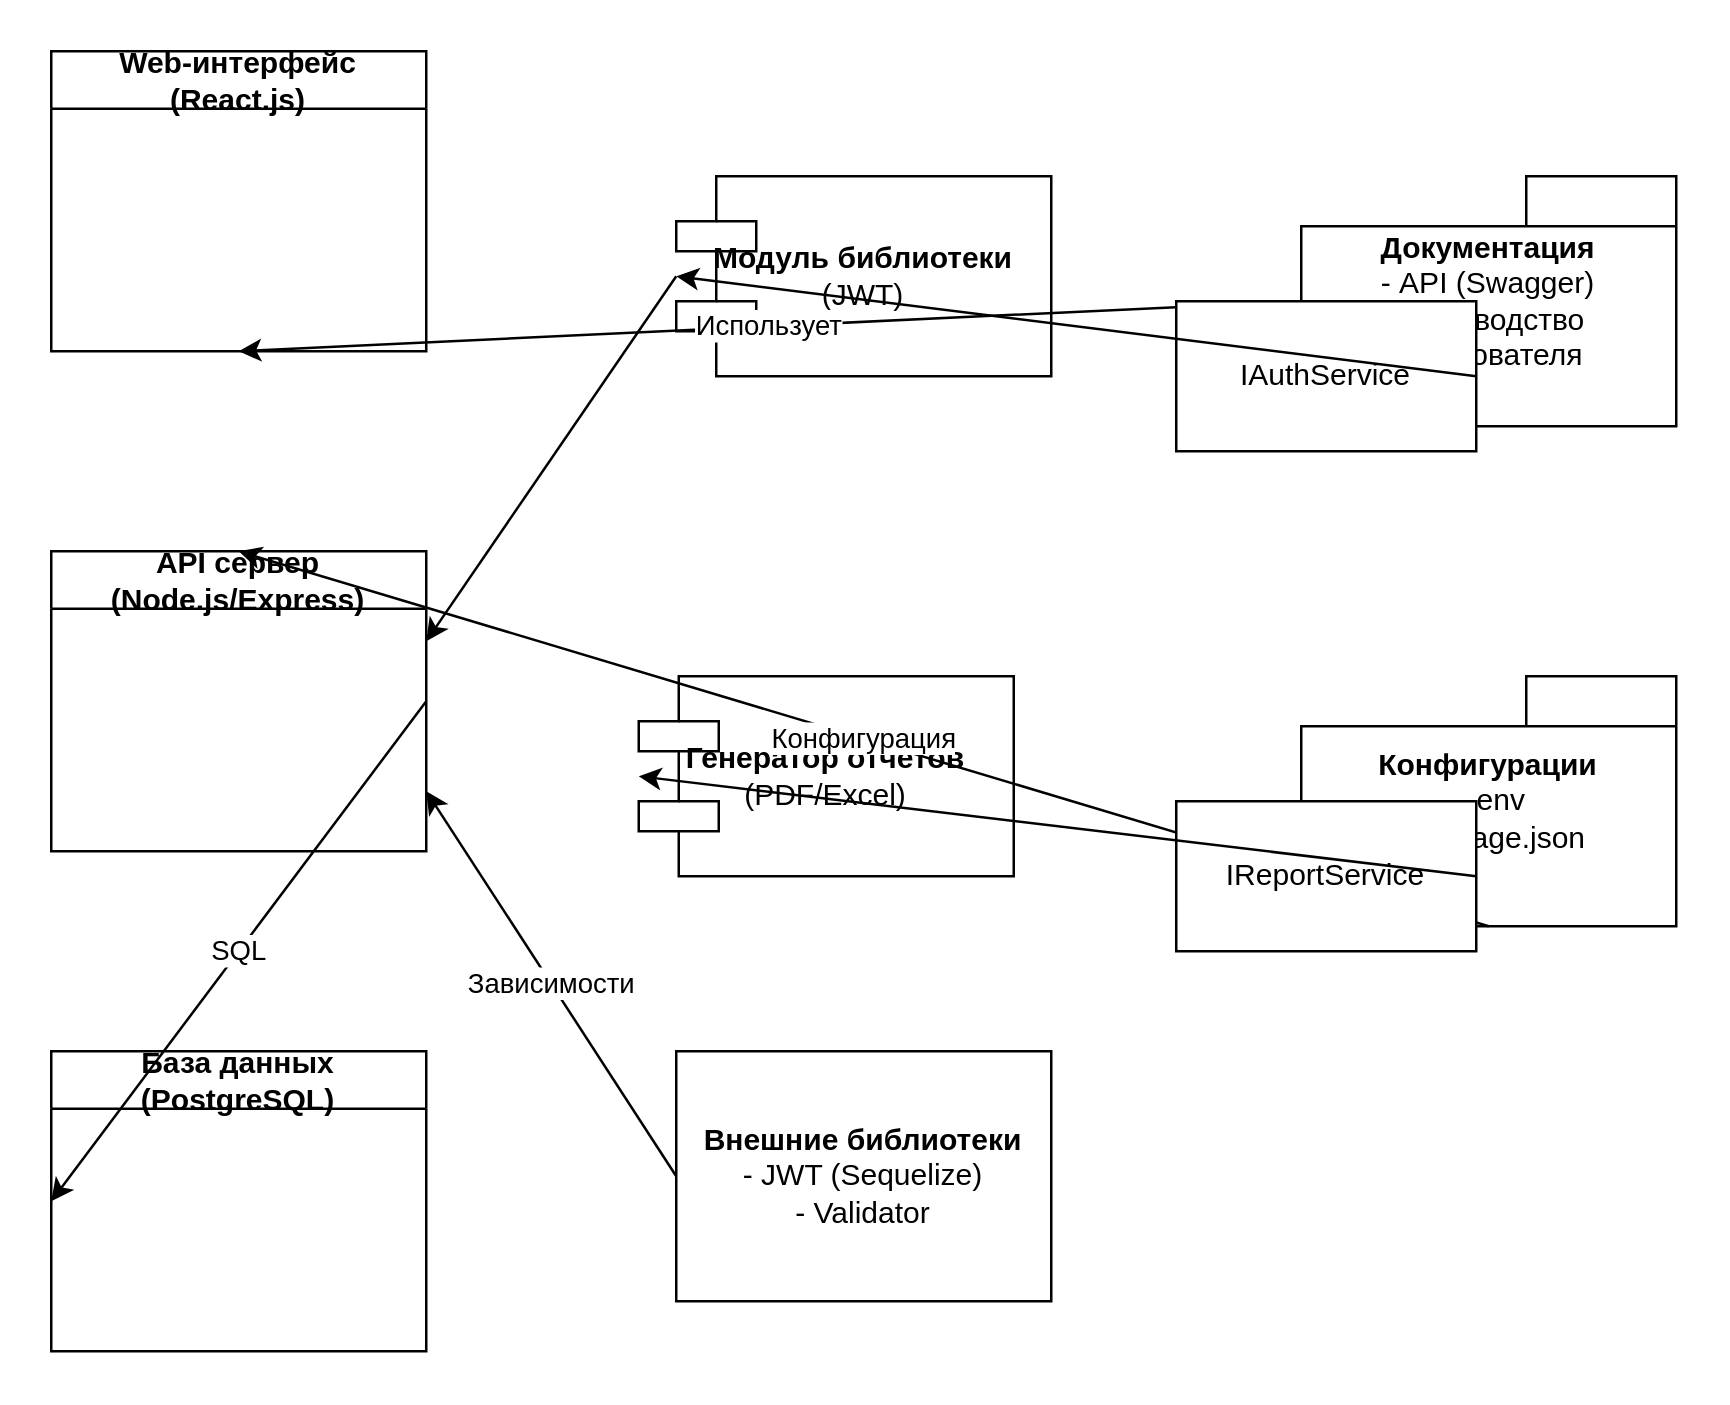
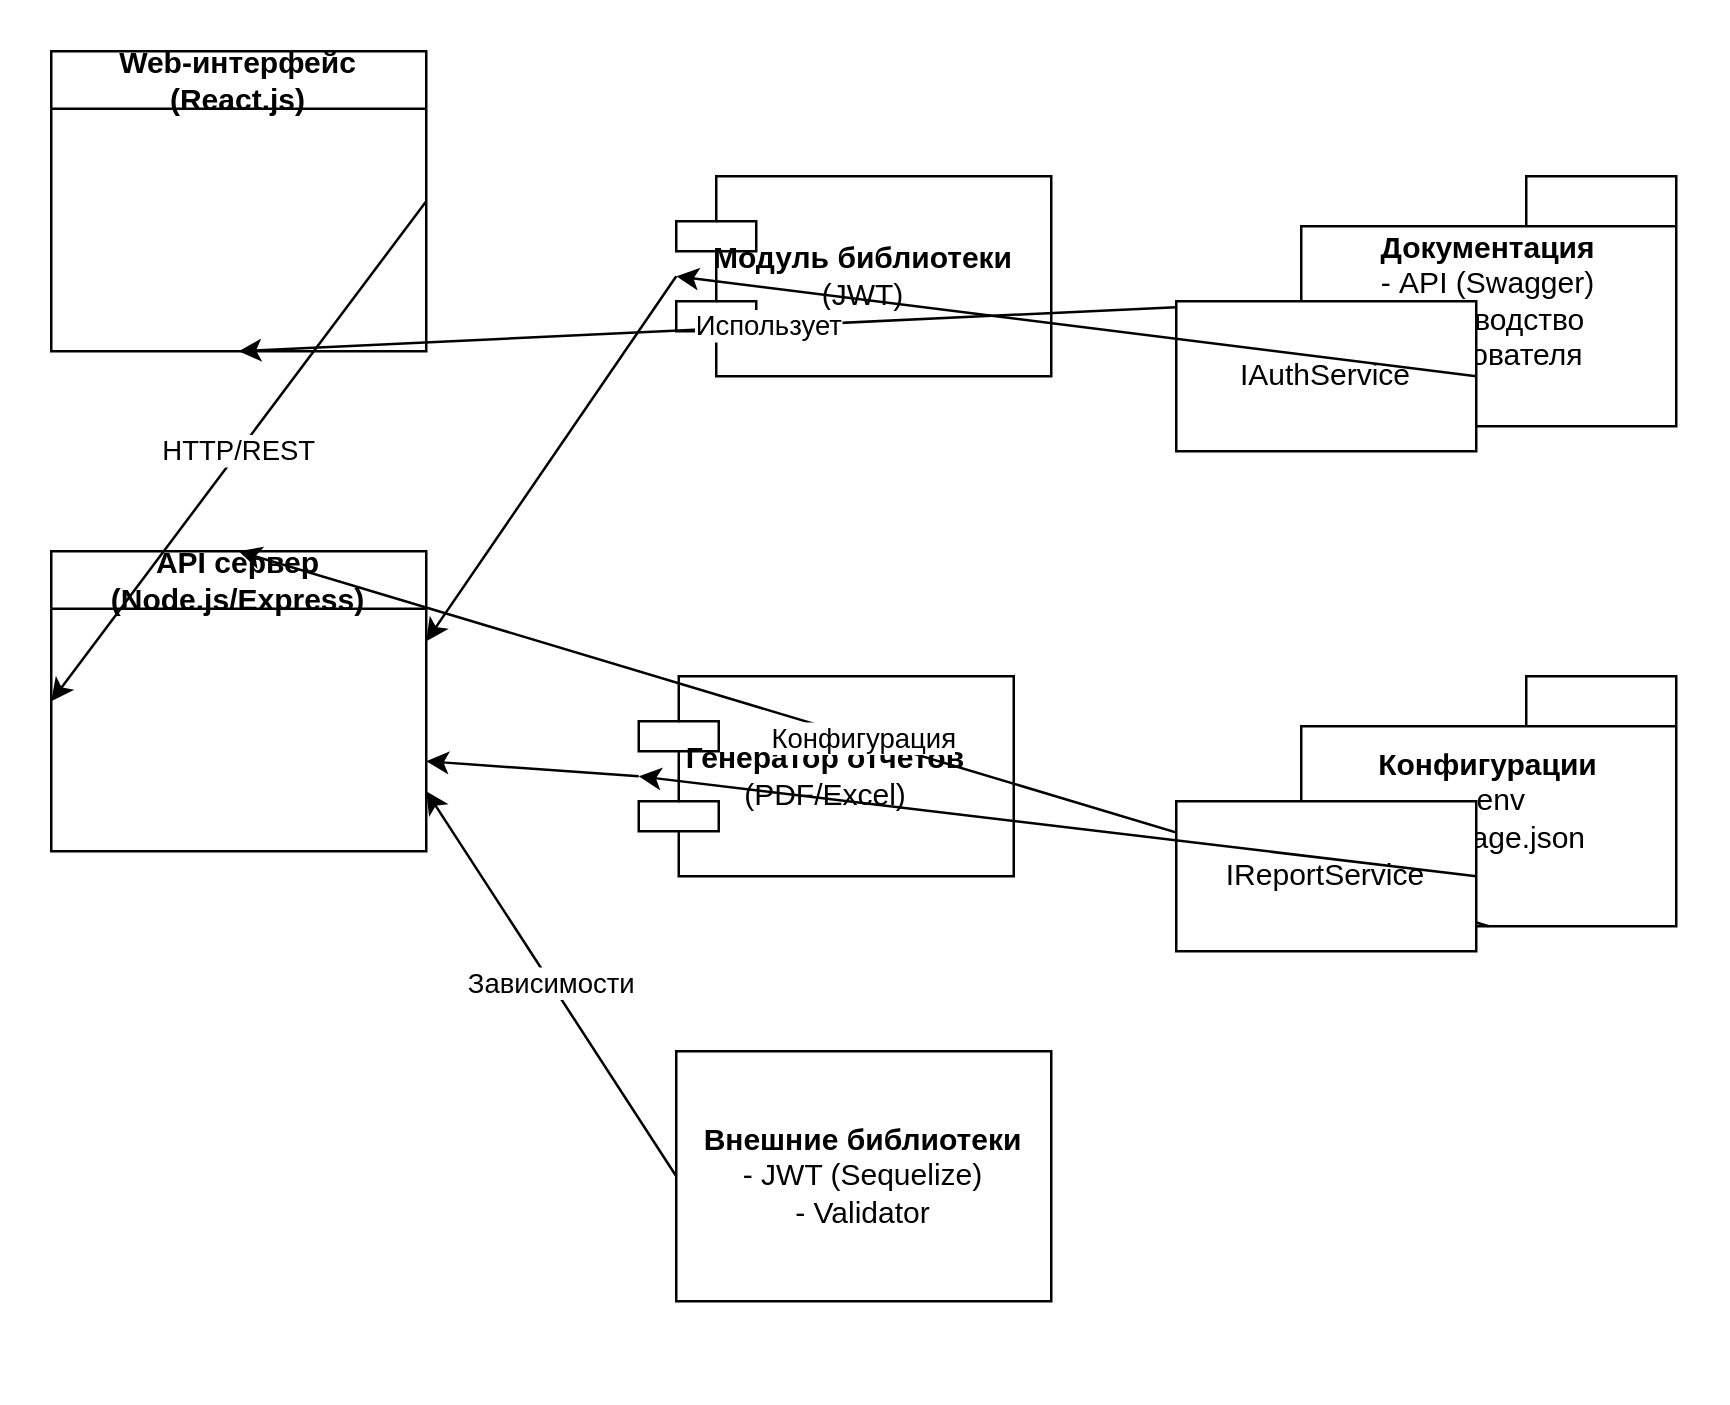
edge "Web-интерфейс (React.js)" -> "API сервер (Node.js/Express)": added, label "HTTP/REST"
edge "Генератор отчетов (PDF/Excel)" -> "API сервер (Node.js/Express)": added
edge "API сервер (Node.js/Express)" -> "База данных (PostgreSQL)": removed, label "SQL"
node "База данных (PostgreSQL)": removed
